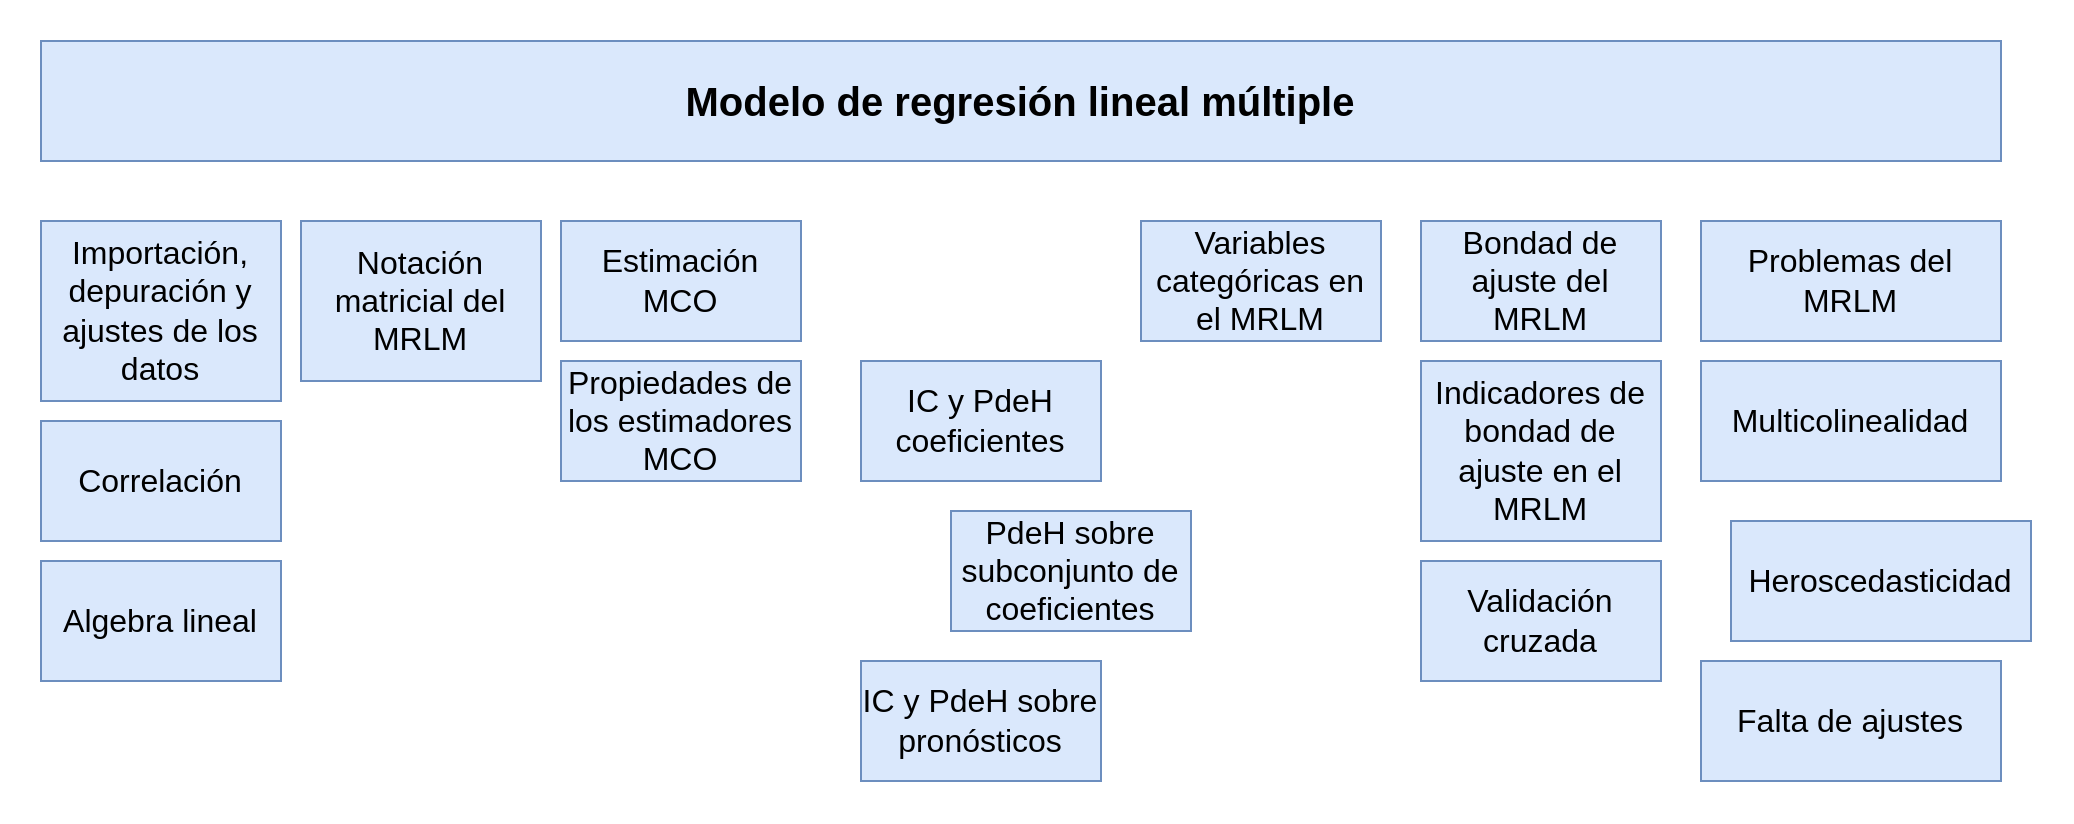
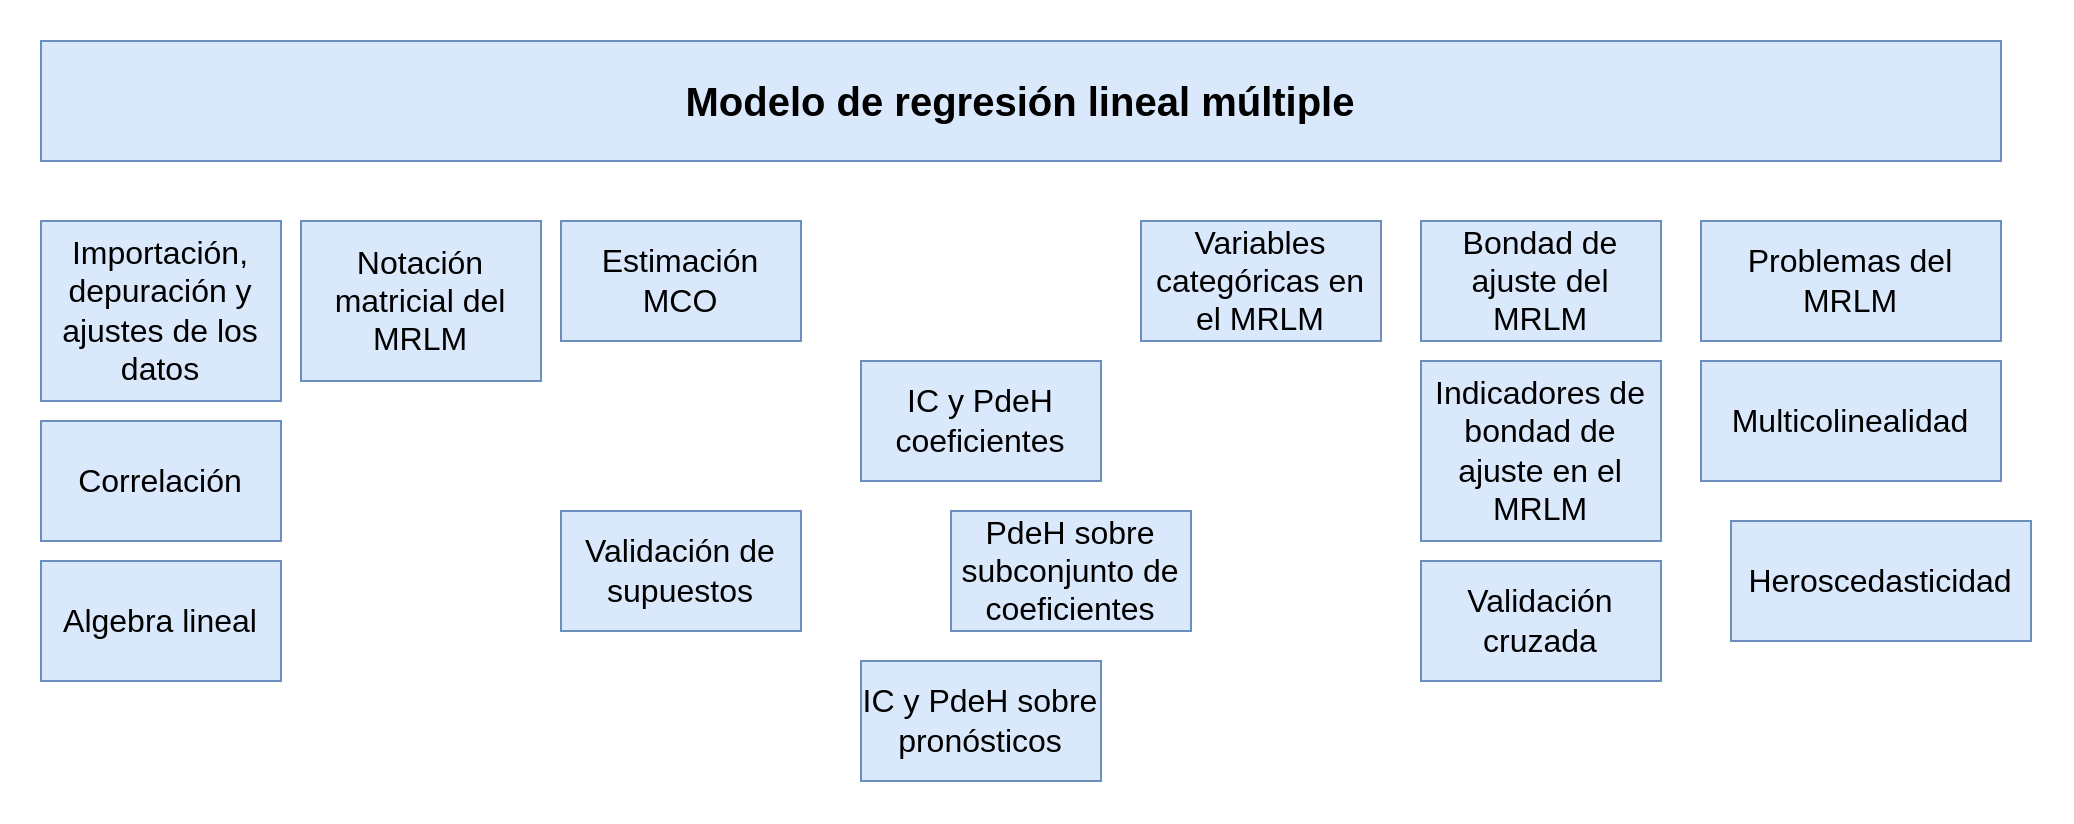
node "Propiedades de los estimadores MCO": removed
node "Validación de supuestos": added
node "Falta de ajustes": removed
